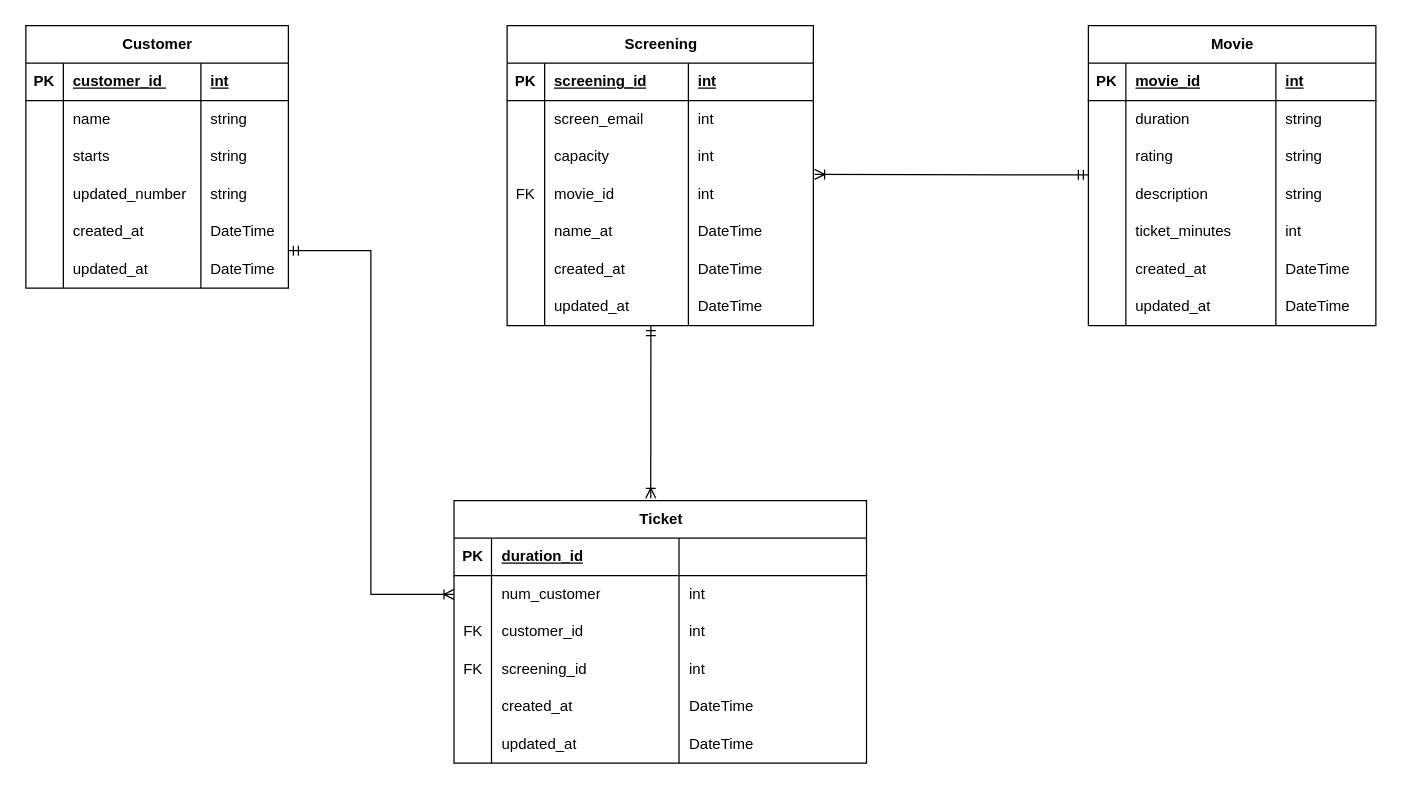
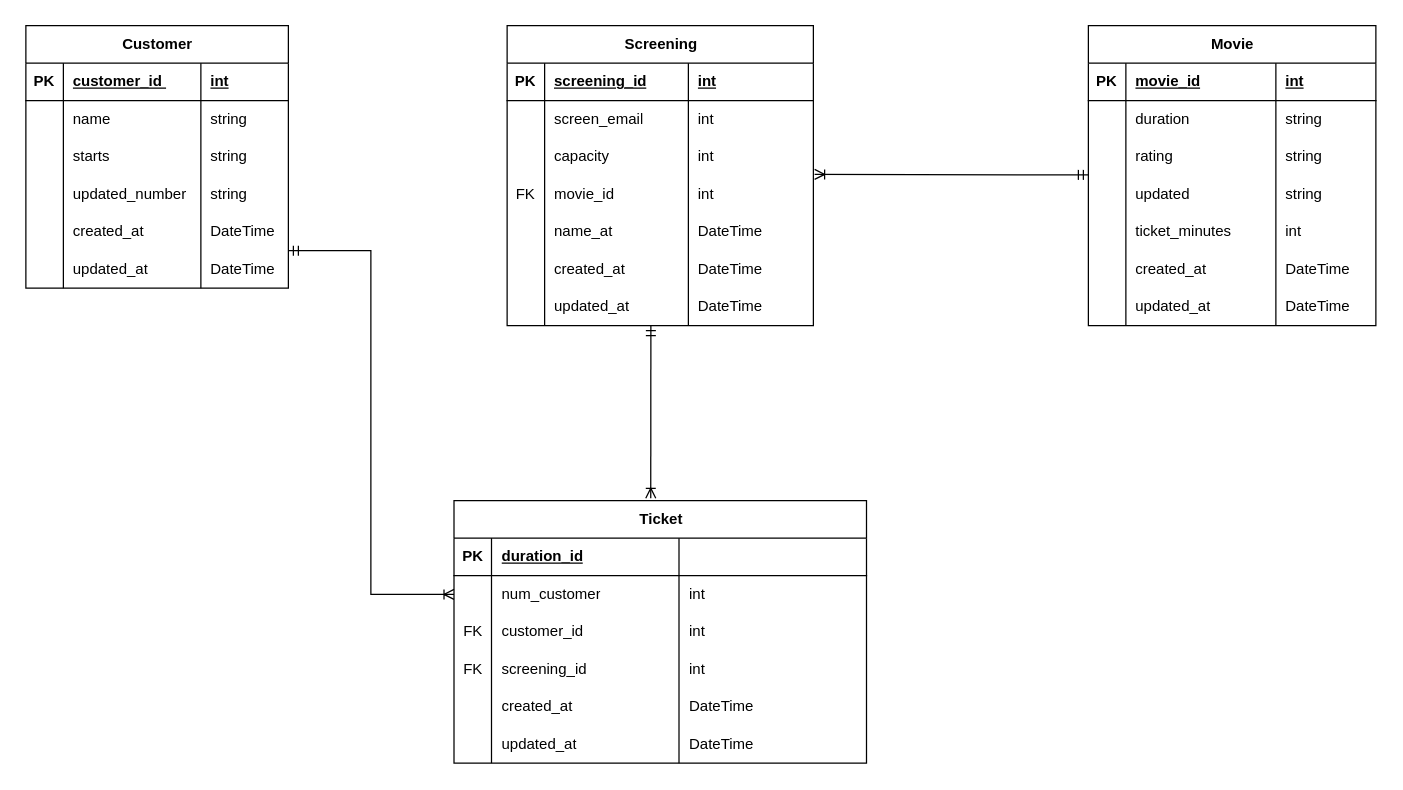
node "description": label "description" -> "updated"
